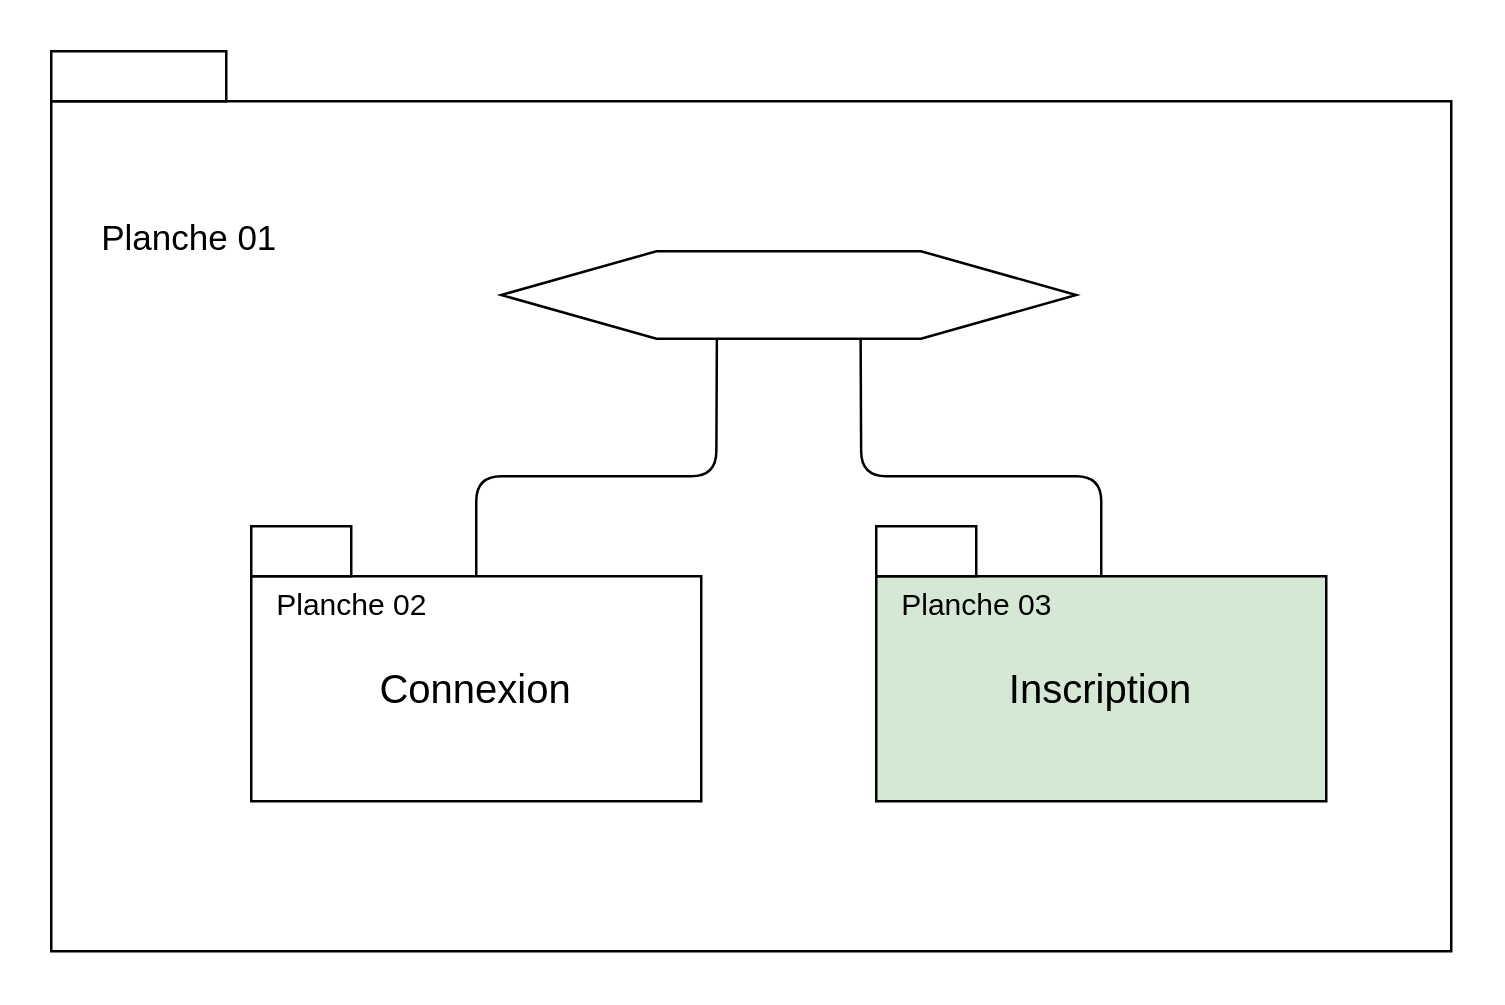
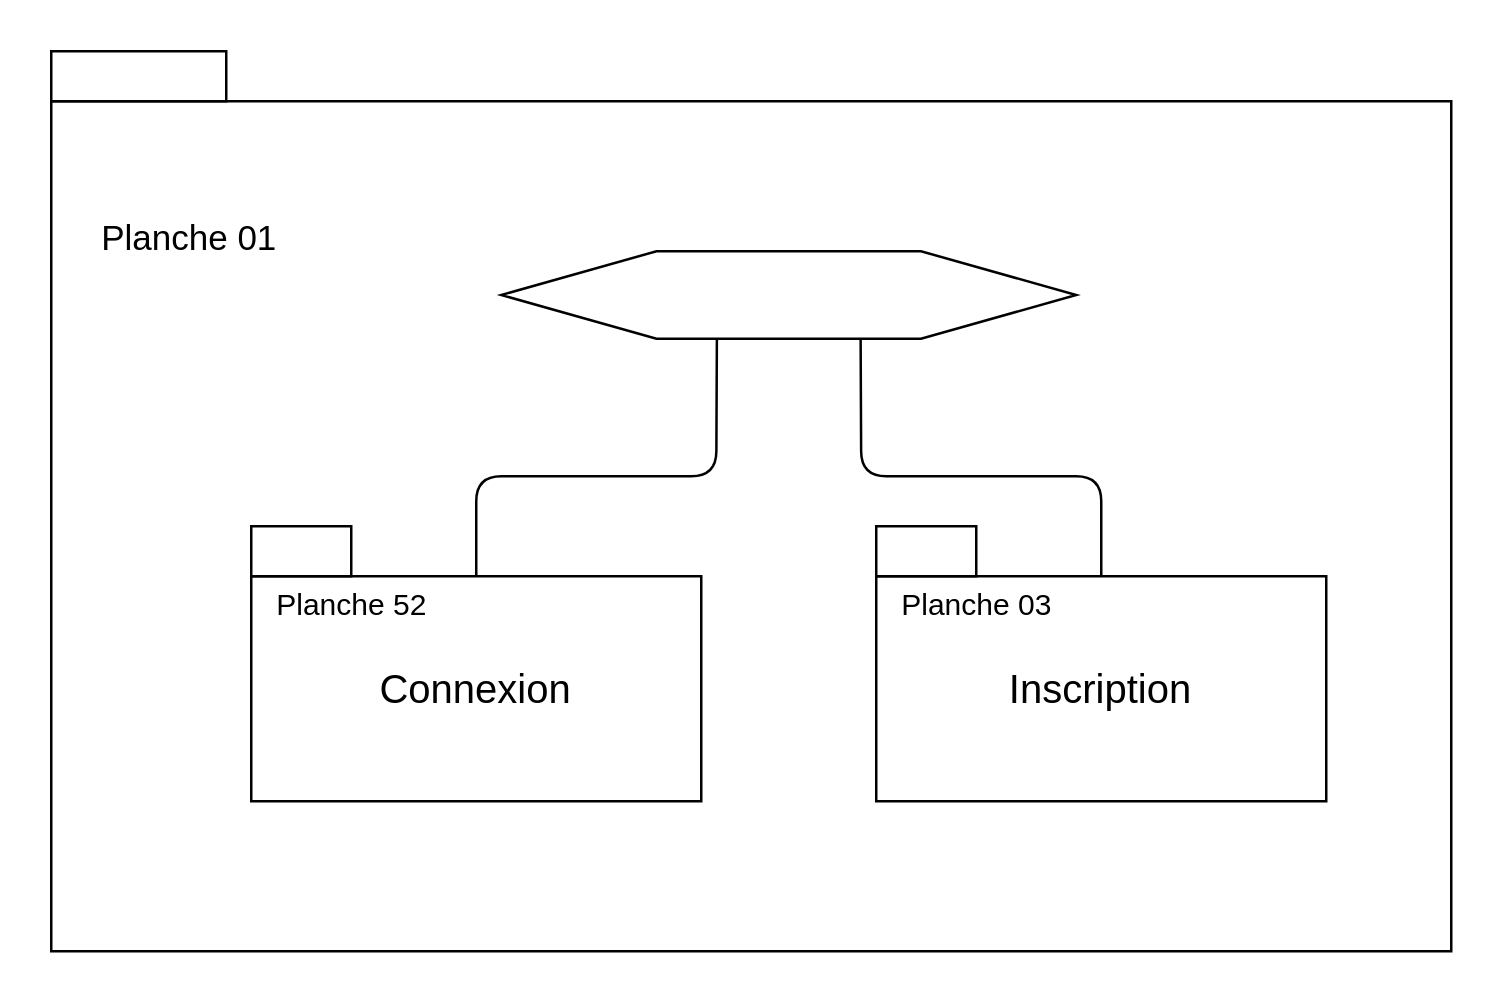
node "Planche 02": label "Planche 02" -> "Planche 52"
node "Inscription": fillcolor #d5e8d4 -> #ffffff
